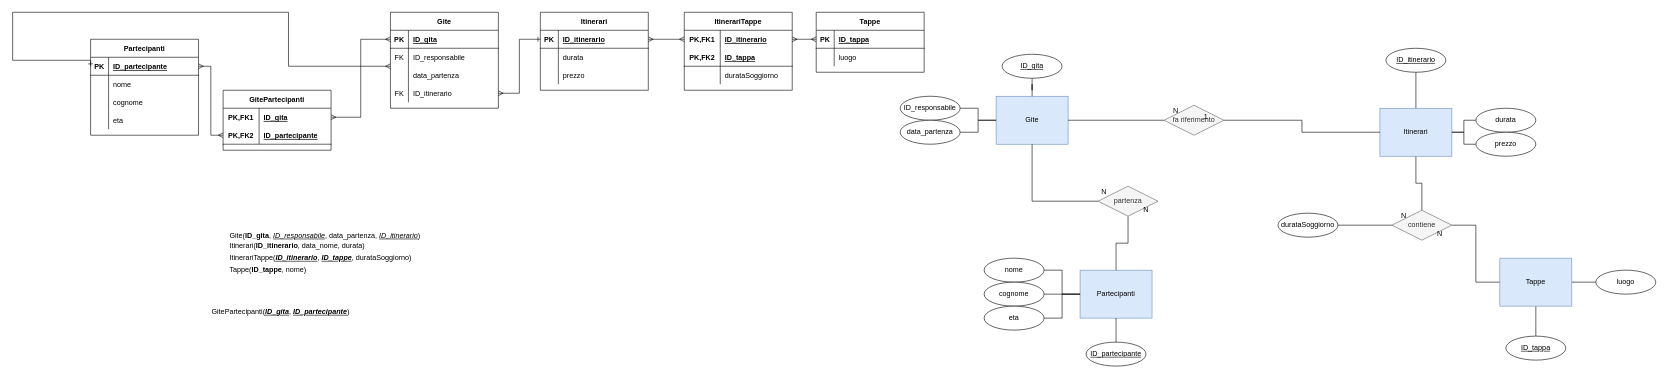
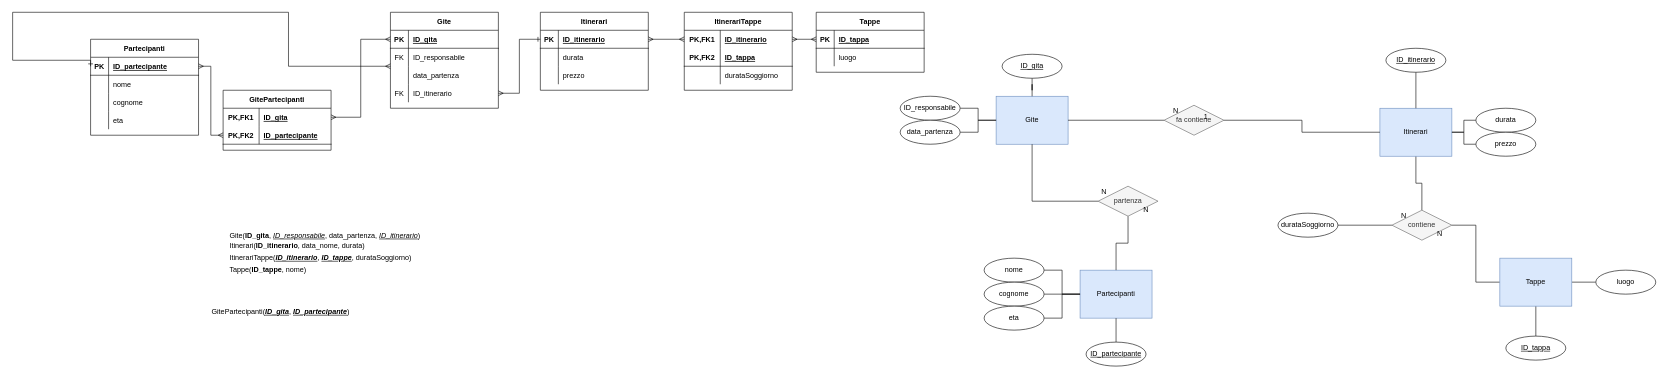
node "fa riferimento": label "fa riferimento" -> "fa contiene"
